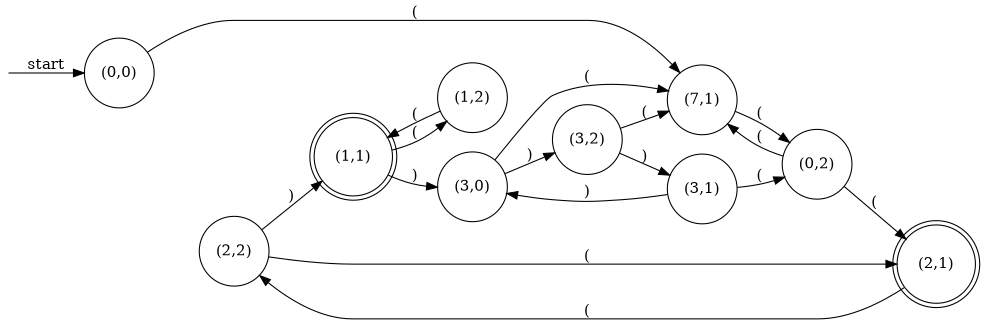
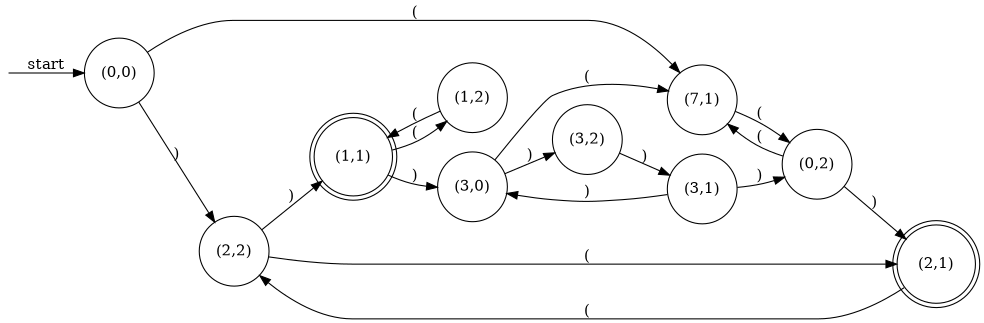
edge "(3,2)" -> "(7,1)": removed, label "("
edge "(0,0)" -> "(2,2)": added, label ")"
edge "(3,1)" -> "(0,2)": label "(" -> ")"
edge "(0,2)" -> "(2,1)": label "(" -> ")"
